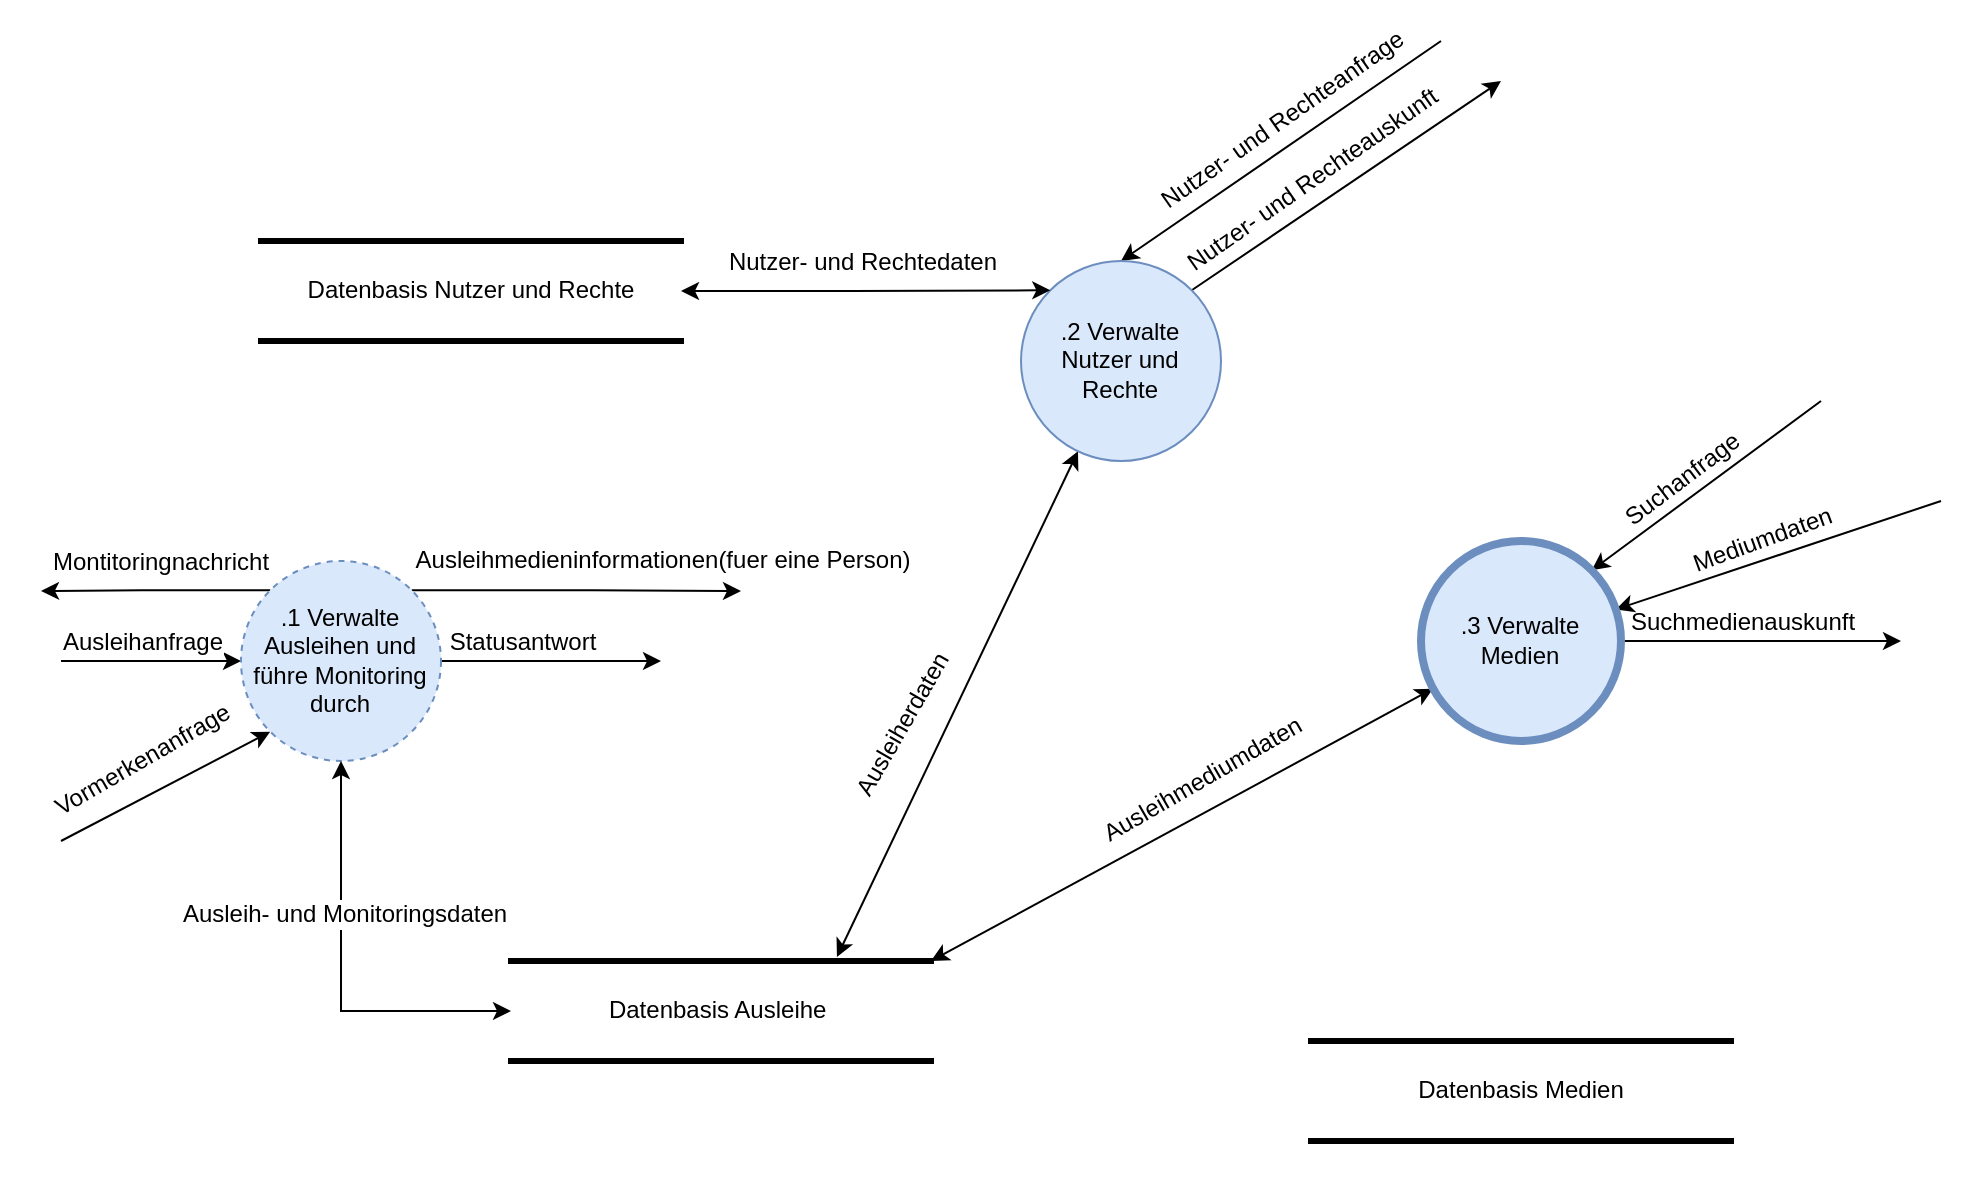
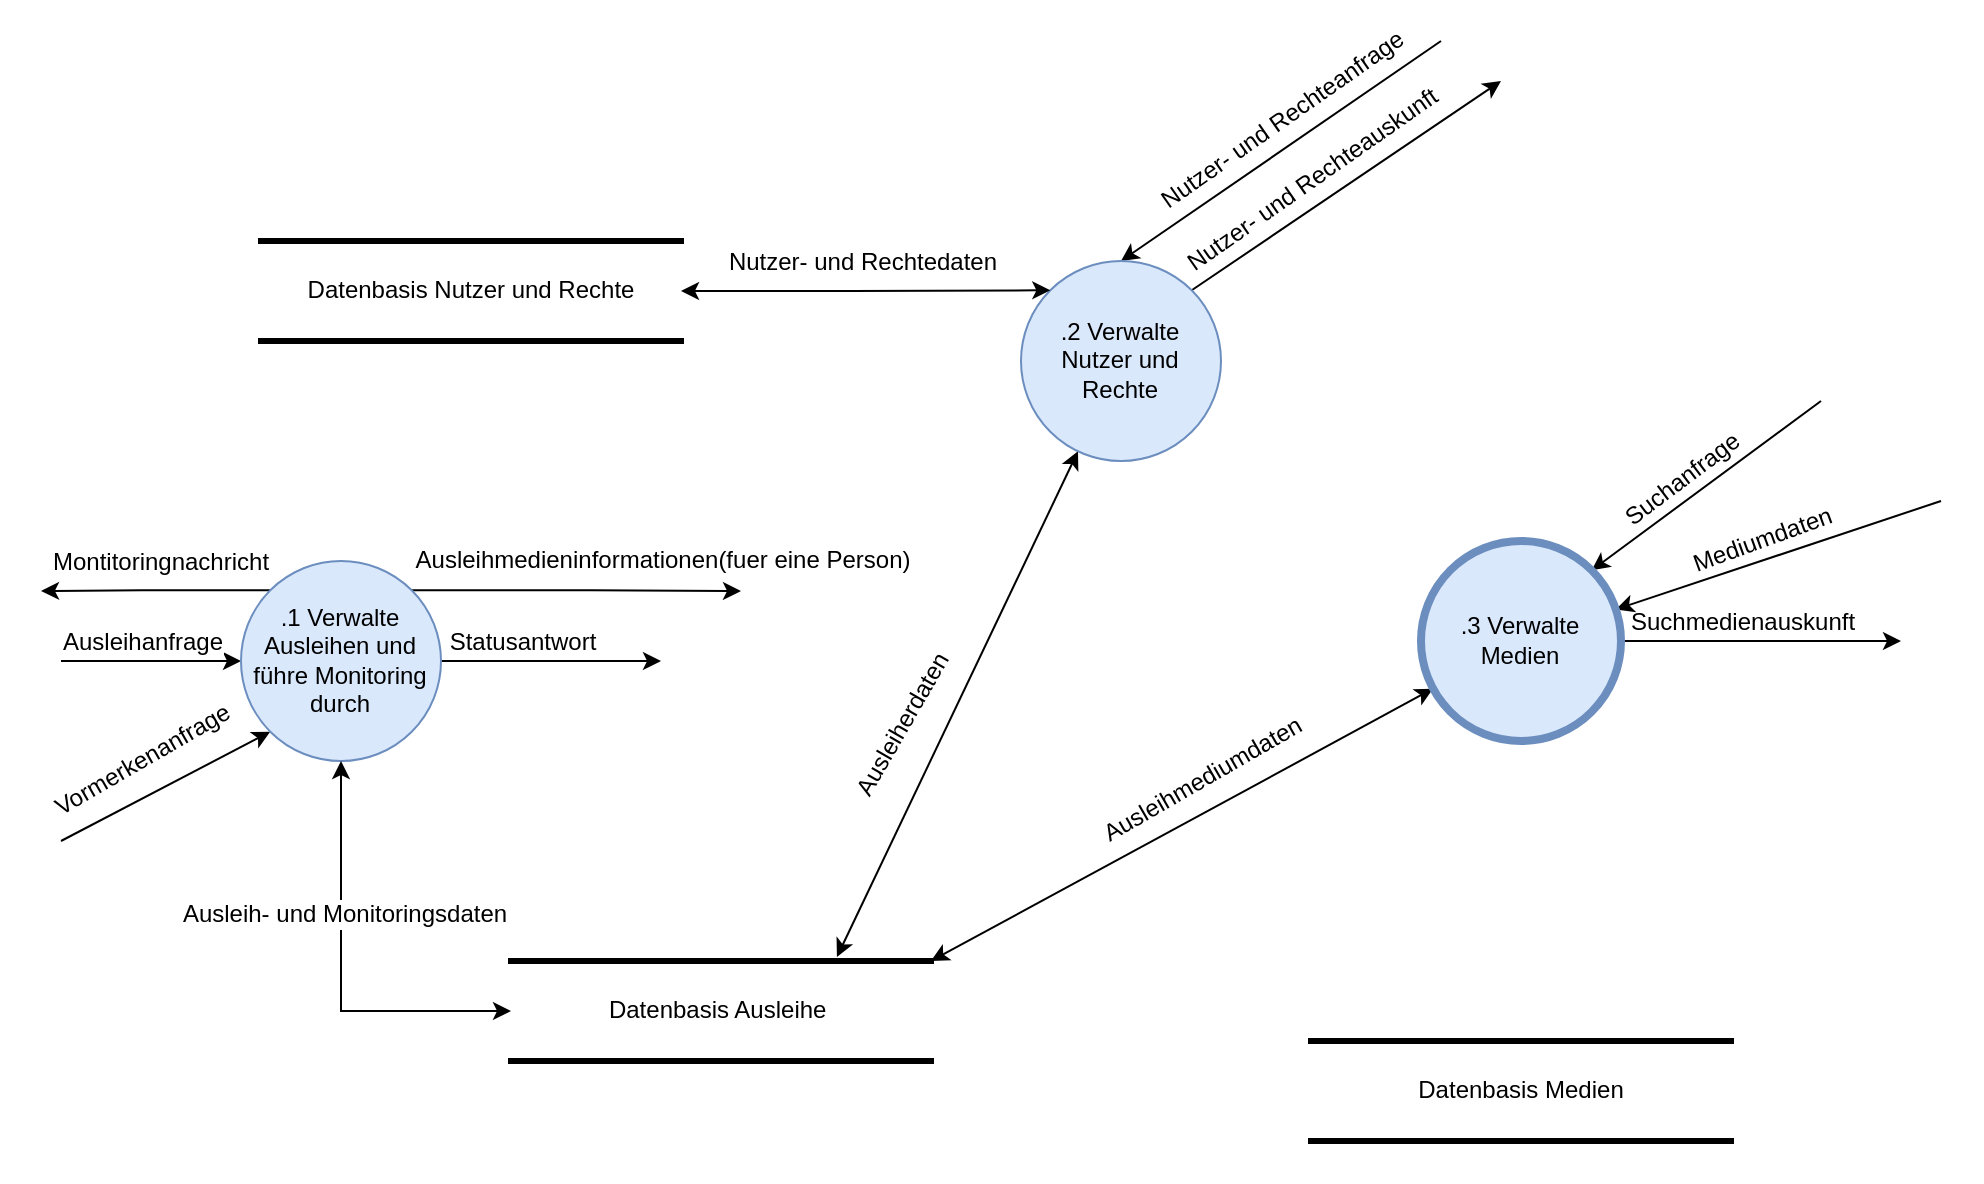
node ".1 Verwalte Ausleihen und führe Monitoring durch": style dashed -> solid
